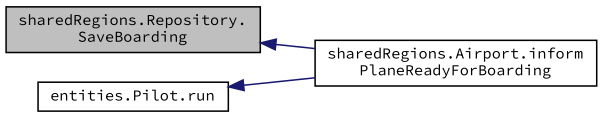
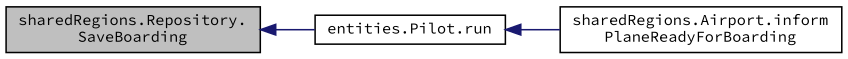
edge "sharedRegions.Airport.inform PlaneReadyForBoarding" -> "sharedRegions.Repository. SaveBoarding": now "entities.Pilot.run" -> "sharedRegions.Repository. SaveBoarding"
